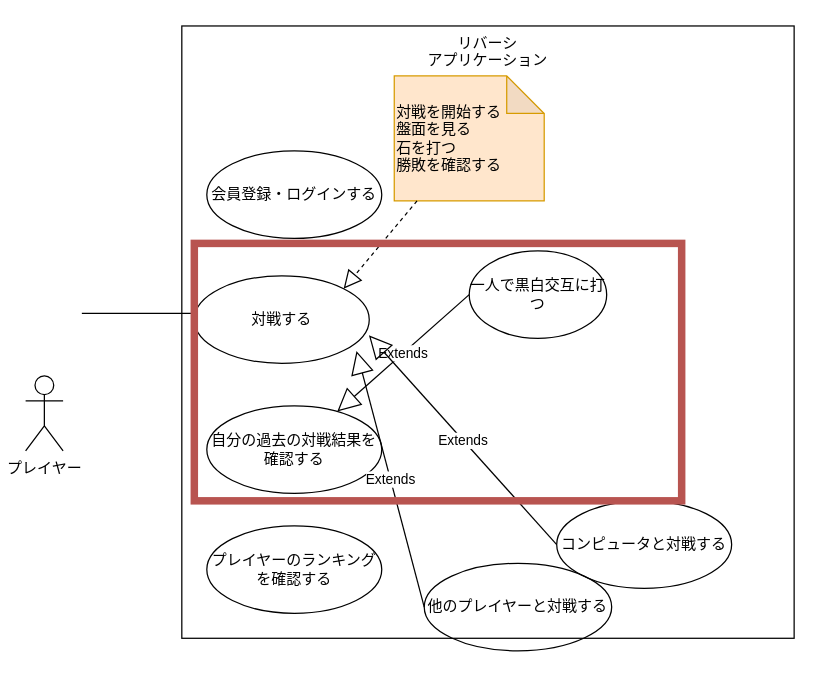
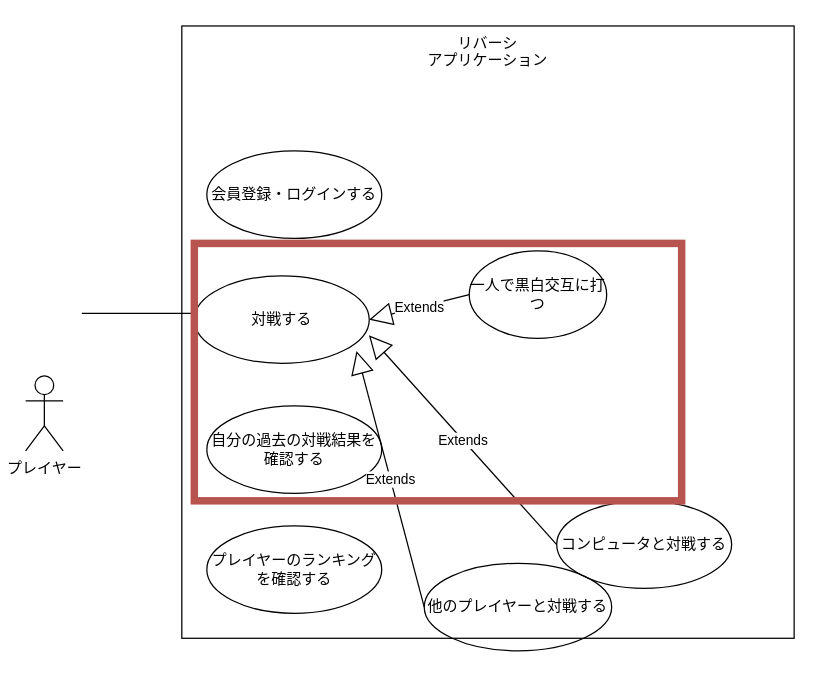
node "対戦を開始する 盤面を見る 石を打つ 勝敗を確認する": removed
edge "対戦を開始する 盤面を見る 石を打つ 勝敗を確認する" -> "対戦する": removed
edge "一人で黒白交互に打つ" -> "自分の過去の対戦結果を確認する": now "一人で黒白交互に打つ" -> "対戦する"
